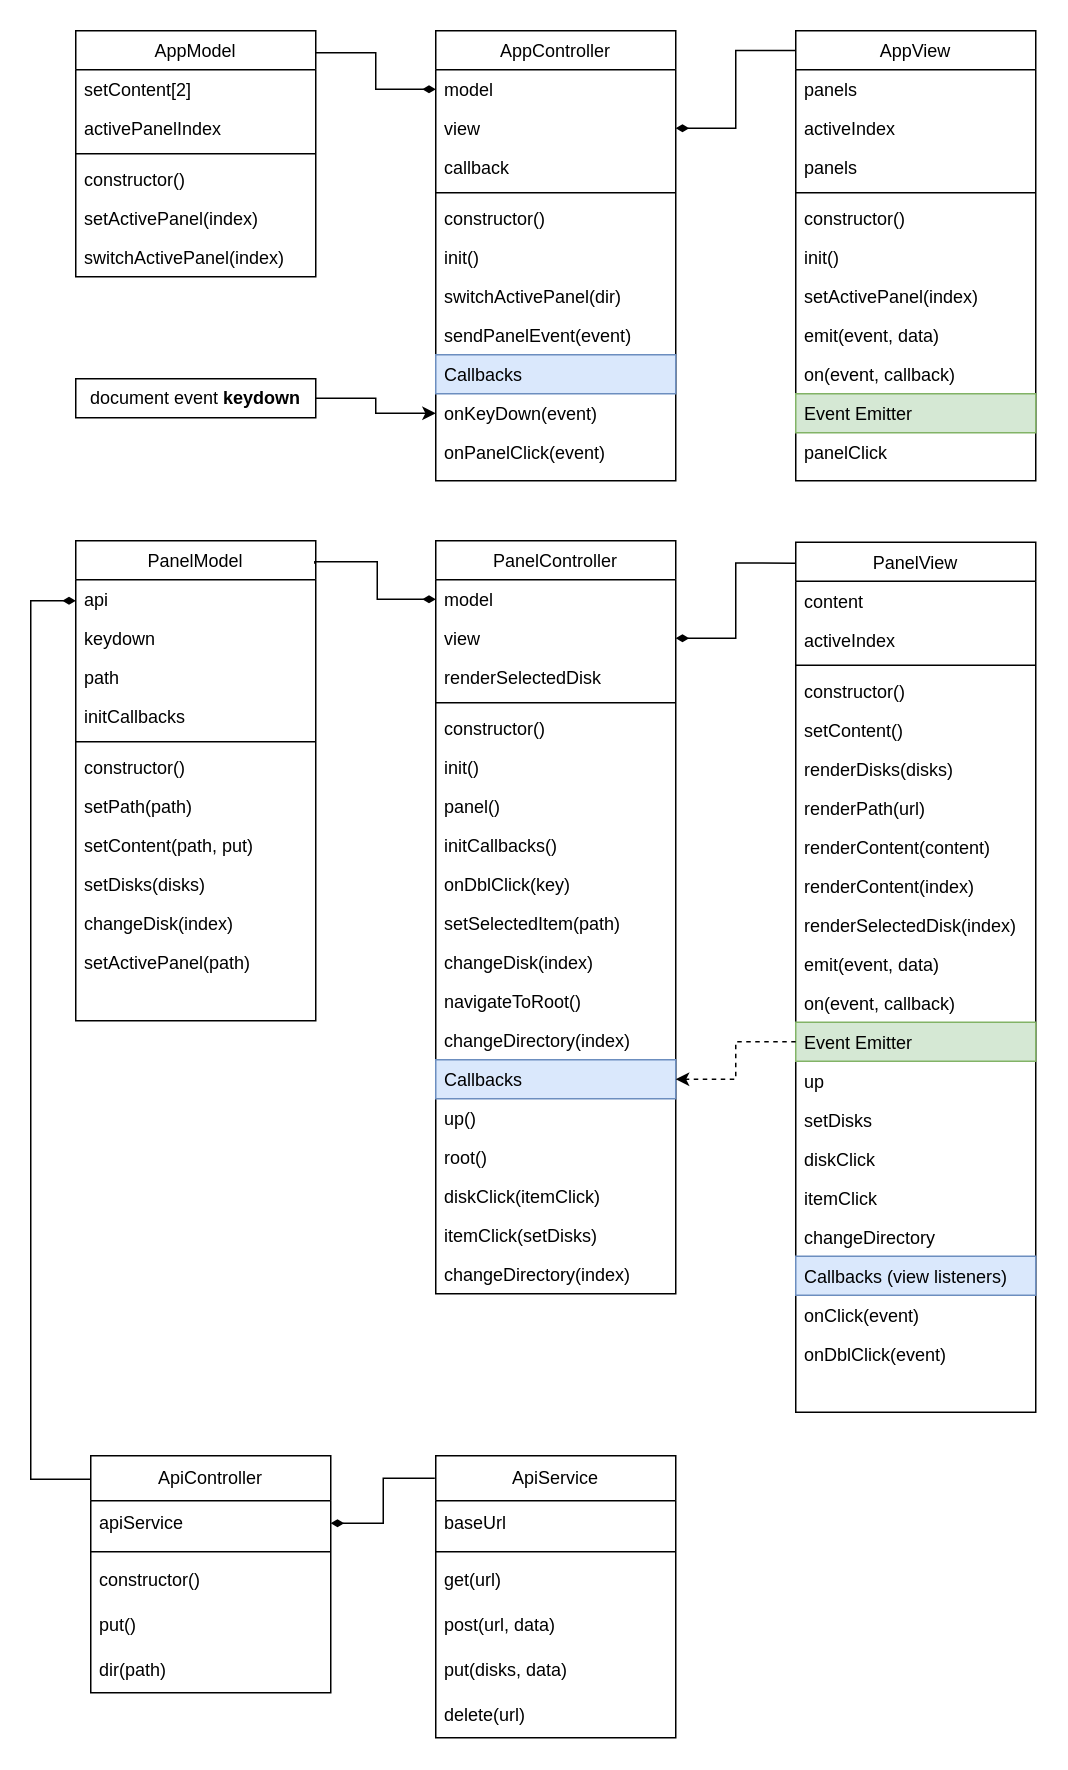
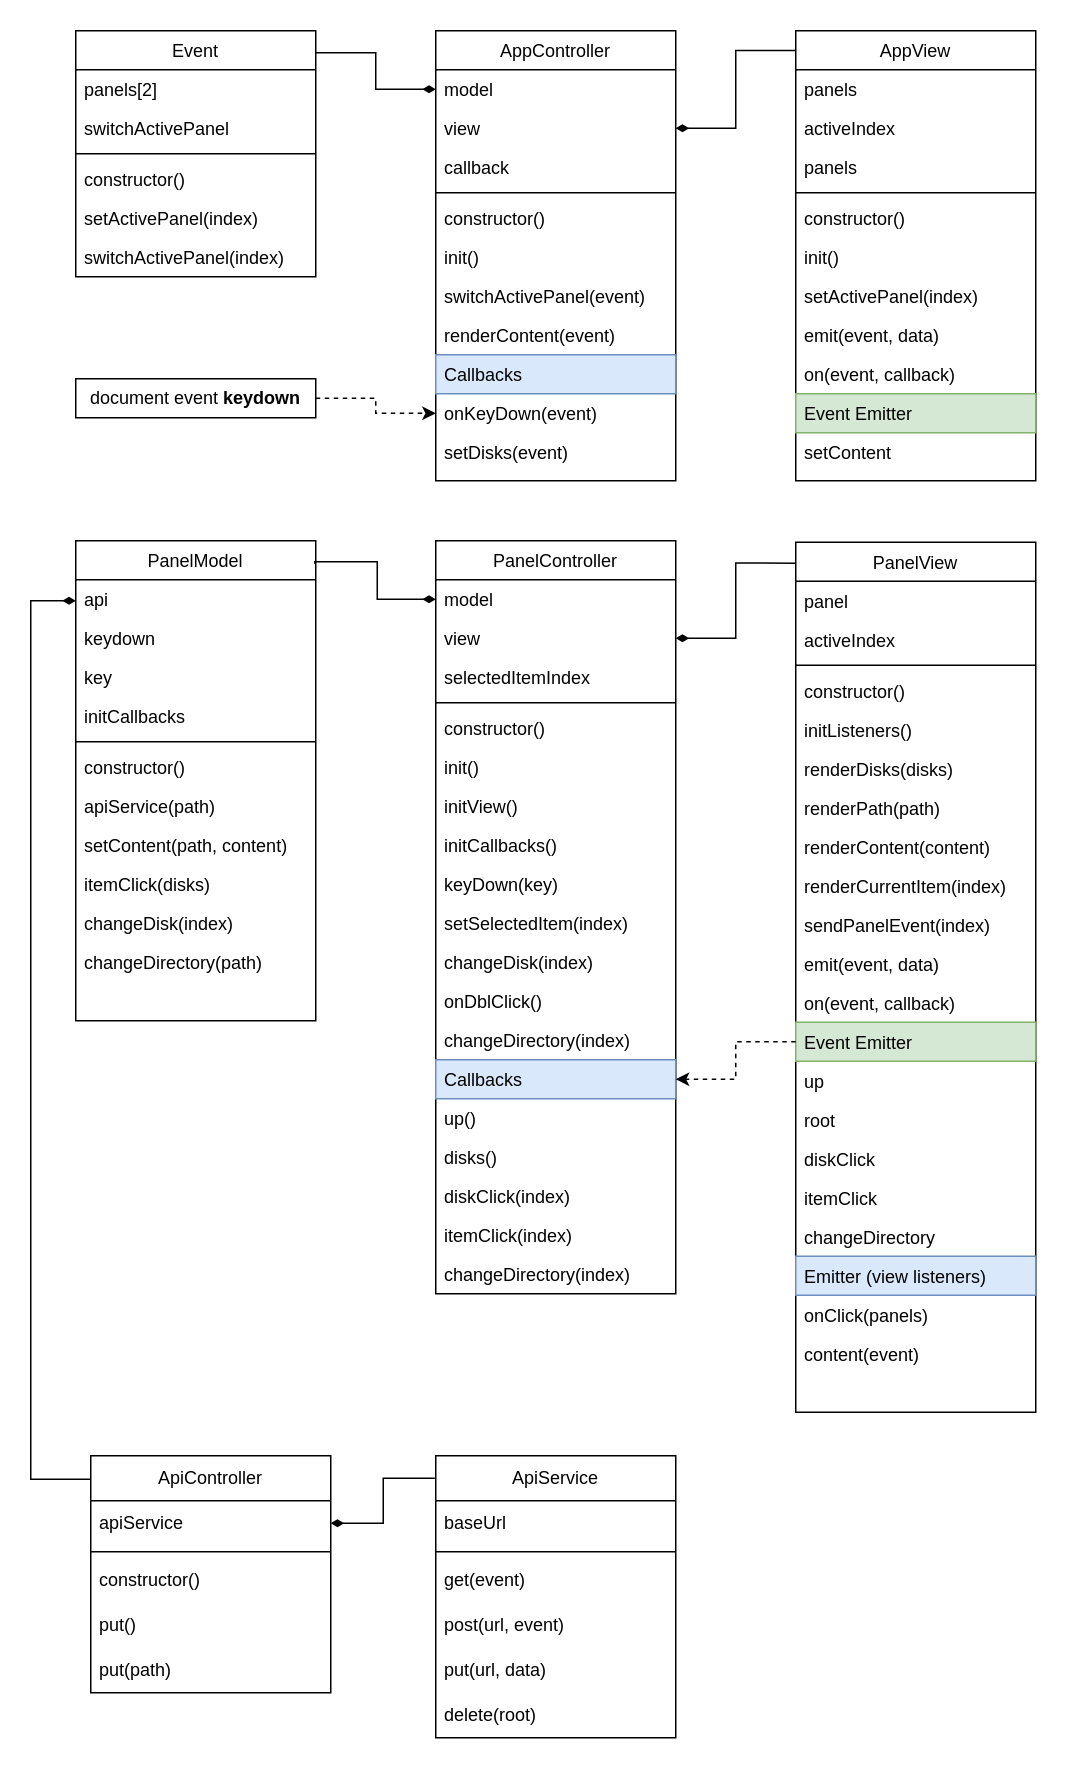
node "AppModel": label "AppModel" -> "Event"
node "setContent[2]": label "setContent[2]" -> "panels[2]"
node "activePanelIndex": label "activePanelIndex" -> "switchActivePanel"
node "switchActivePanel(dir)": label "switchActivePanel(dir)" -> "switchActivePanel(event)"
node "sendPanelEvent(event)": label "sendPanelEvent(event)" -> "renderContent(event)"
edge "document event keydown" -> "onKeyDown(event)": style solid -> dashed
node "onPanelClick(event)": label "onPanelClick(event)" -> "setDisks(event)"
node "panelClick": label "panelClick" -> "setContent"
node "content": label "content" -> "panel"
node "path": label "path" -> "key"
node "renderSelectedDisk": label "renderSelectedDisk" -> "selectedItemIndex"
node "setContent()": label "setContent()" -> "initListeners()"
node "setPath(path)": label "setPath(path)" -> "apiService(path)"
node "panel()": label "panel()" -> "initView()"
node "renderPath(url)": label "renderPath(url)" -> "renderPath(path)"
node "setContent(path, put)": label "setContent(path, put)" -> "setContent(path, content)"
node "setDisks(disks)": label "setDisks(disks)" -> "itemClick(disks)"
node "onDblClick(key)": label "onDblClick(key)" -> "keyDown(key)"
node "renderContent(index)": label "renderContent(index)" -> "renderCurrentItem(index)"
node "setSelectedItem(path)": label "setSelectedItem(path)" -> "setSelectedItem(index)"
node "renderSelectedDisk(index)": label "renderSelectedDisk(index)" -> "sendPanelEvent(index)"
node "setActivePanel(path)": label "setActivePanel(path)" -> "changeDirectory(path)"
node "navigateToRoot()": label "navigateToRoot()" -> "onDblClick()"
node "setDisks": label "setDisks" -> "root"
node "root()": label "root()" -> "disks()"
node "diskClick(itemClick)": label "diskClick(itemClick)" -> "diskClick(index)"
node "itemClick(setDisks)": label "itemClick(setDisks)" -> "itemClick(index)"
node "Callbacks (view listeners)": label "Callbacks (view listeners)" -> "Emitter (view listeners)"
node "onClick(event)": label "onClick(event)" -> "onClick(panels)"
node "onDblClick(event)": label "onDblClick(event)" -> "content(event)"
node "get(url)": label "get(url)" -> "get(event)"
node "post(url, data)": label "post(url, data)" -> "post(url, event)"
node "dir(path)": label "dir(path)" -> "put(path)"
node "put(disks, data)": label "put(disks, data)" -> "put(url, data)"
node "delete(url)": label "delete(url)" -> "delete(root)"
